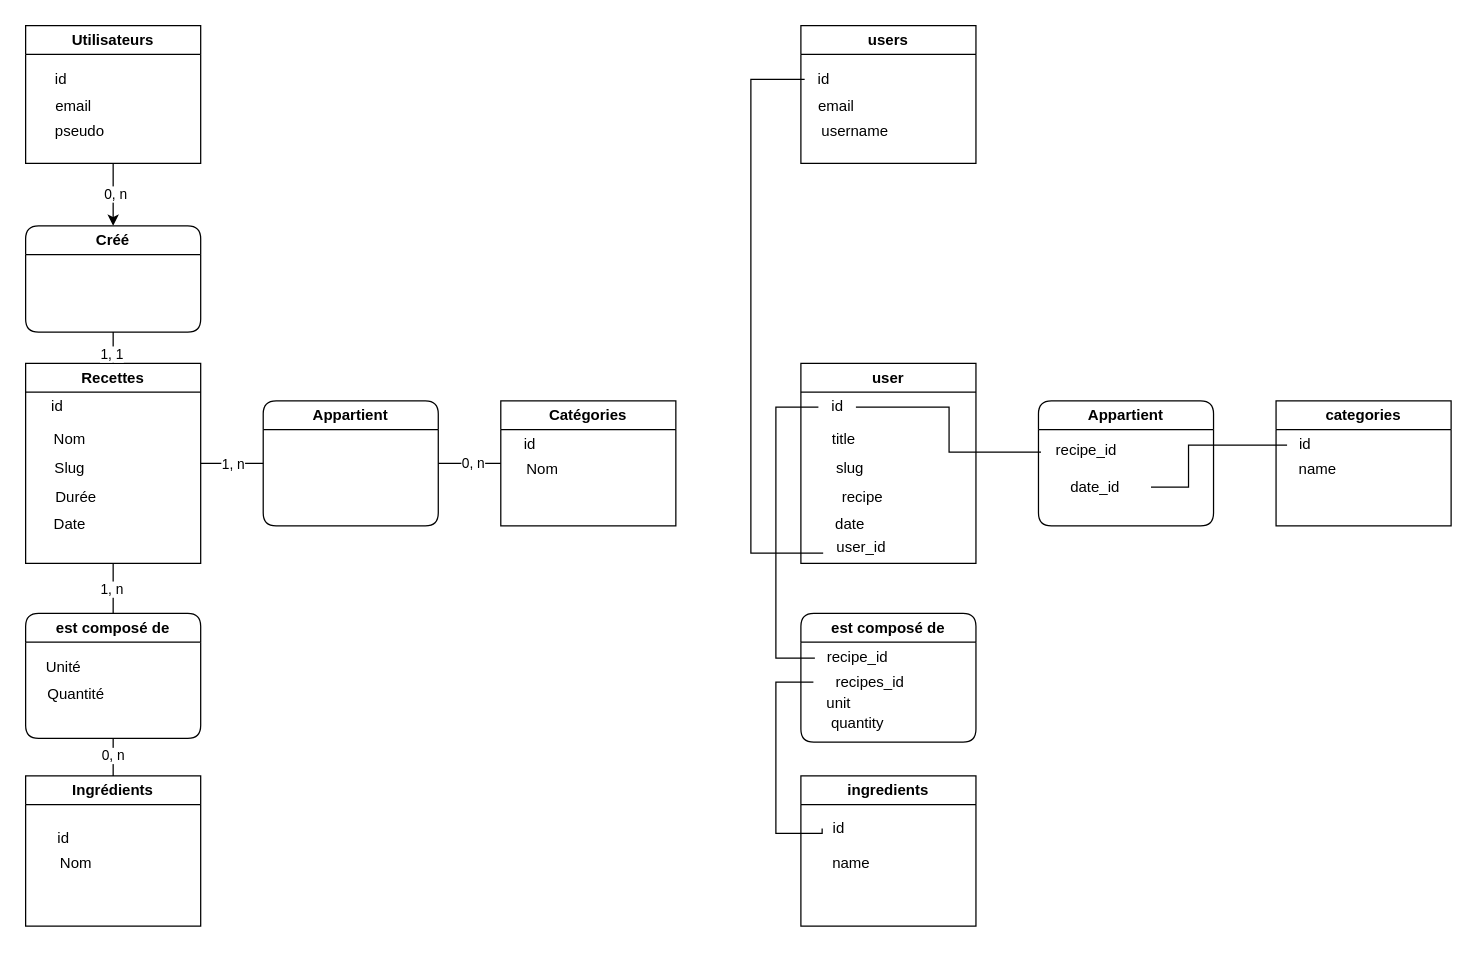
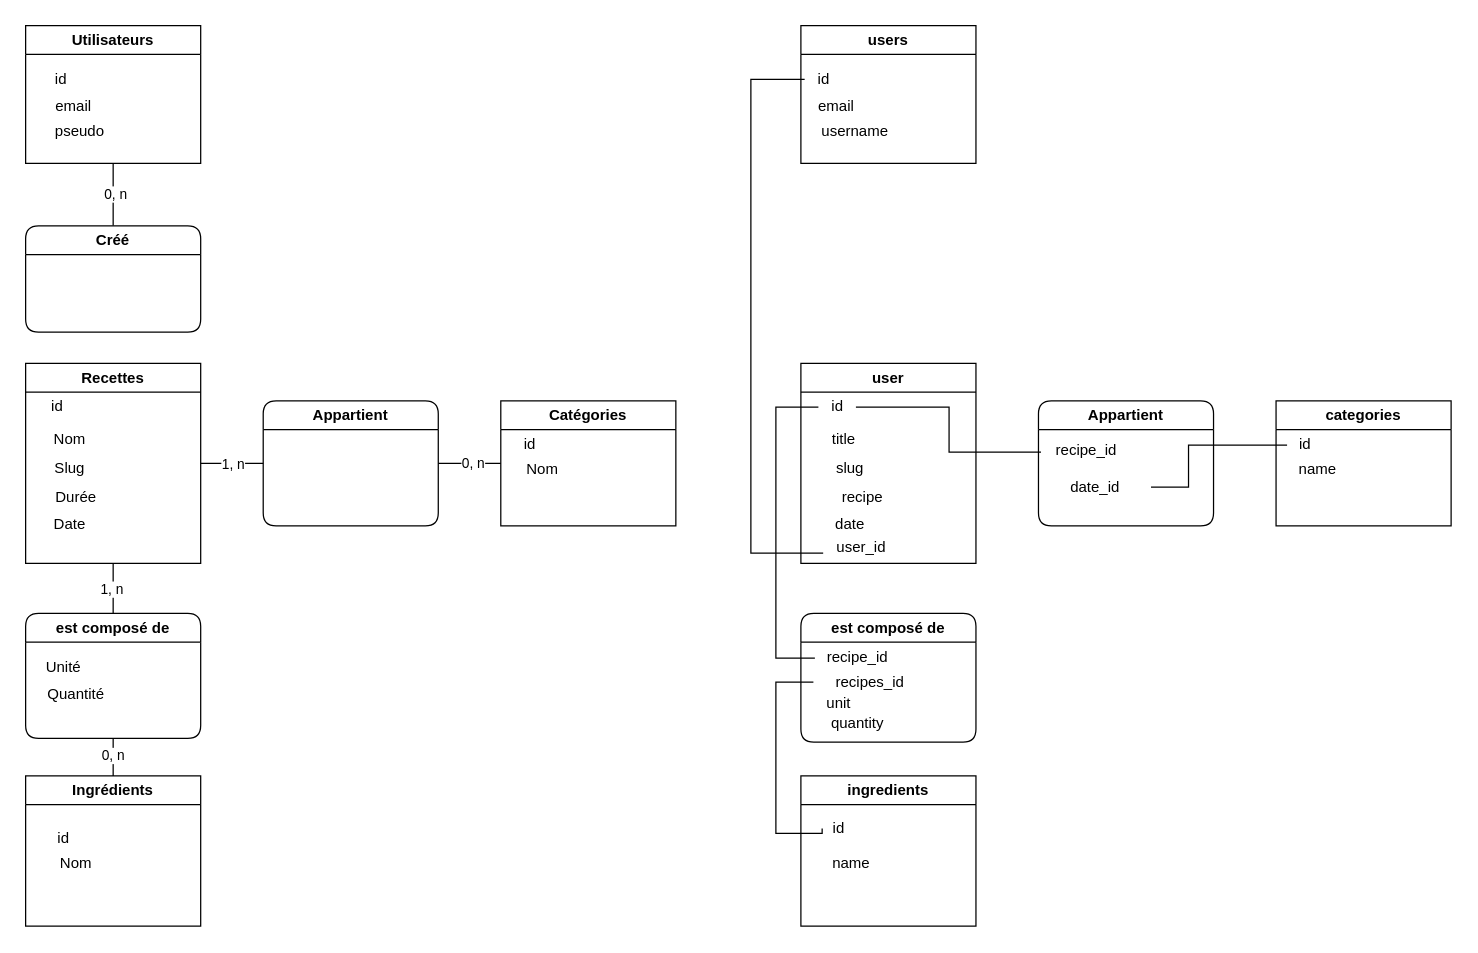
edge "Utilisateurs" -> "Créé": arrowhead classic -> none
edge "Créé" -- "Recettes": removed, label "1, 1"
